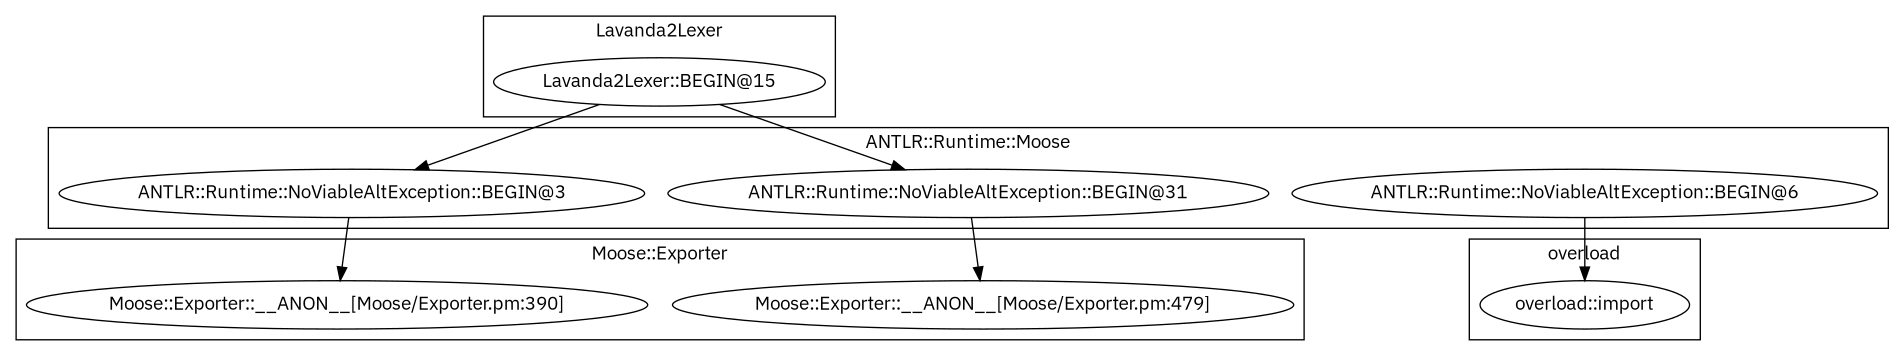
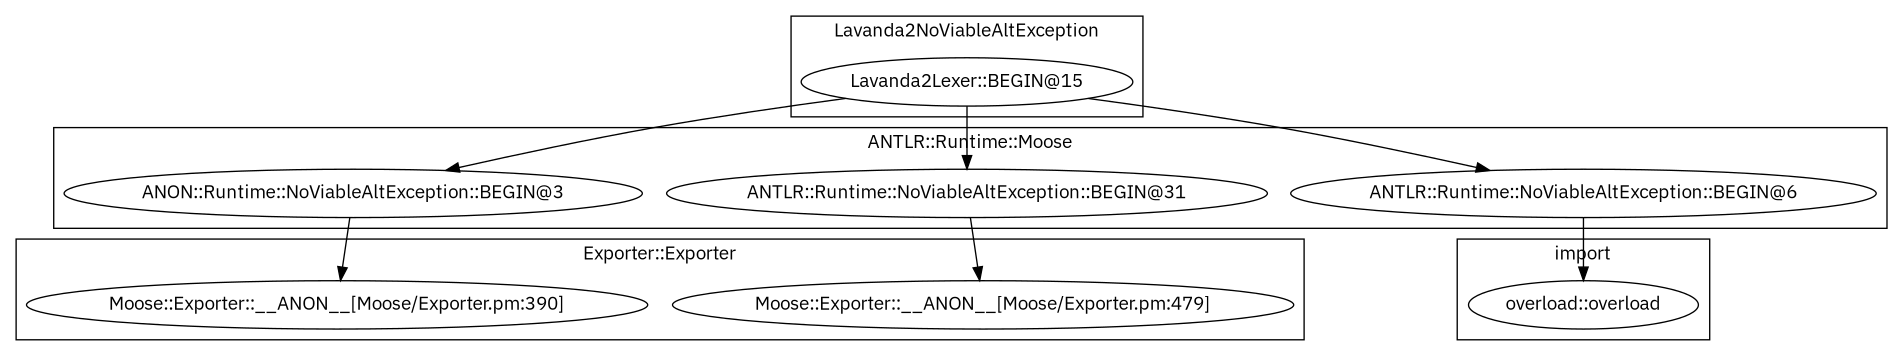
cluster "Lavanda2Lexer": label "Lavanda2Lexer" -> "Lavanda2NoViableAltException"
edge "Lavanda2Lexer::BEGIN@15" -> "ANTLR::Runtime::NoViableAltException::BEGIN@6": added
node "ANTLR::Runtime::NoViableAltException::BEGIN@3": label "ANTLR::Runtime::NoViableAltException::BEGIN@3" -> "ANON::Runtime::NoViableAltException::BEGIN@3"
cluster "Moose::Exporter": label "Moose::Exporter" -> "Exporter::Exporter"
cluster "overload": label "overload" -> "import"
node "overload::import": label "overload::import" -> "overload::overload"
